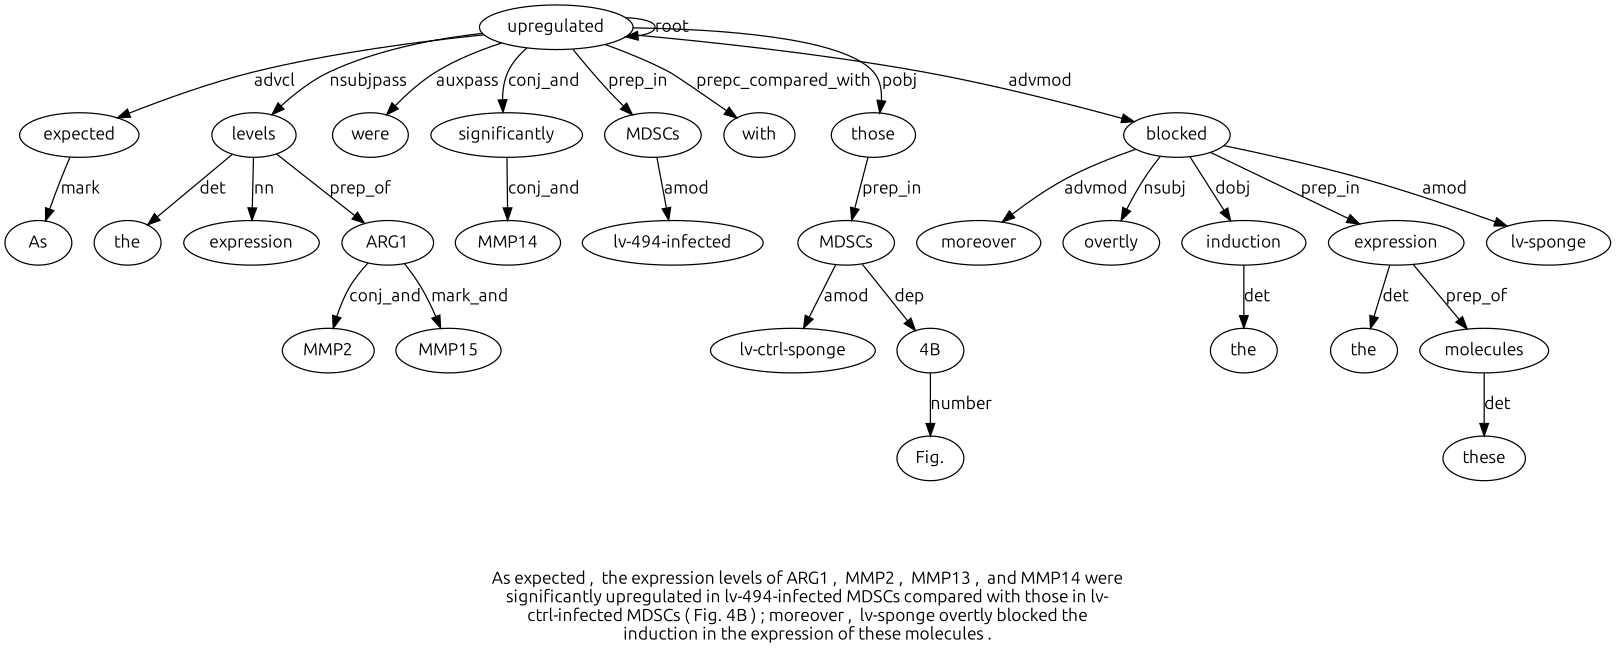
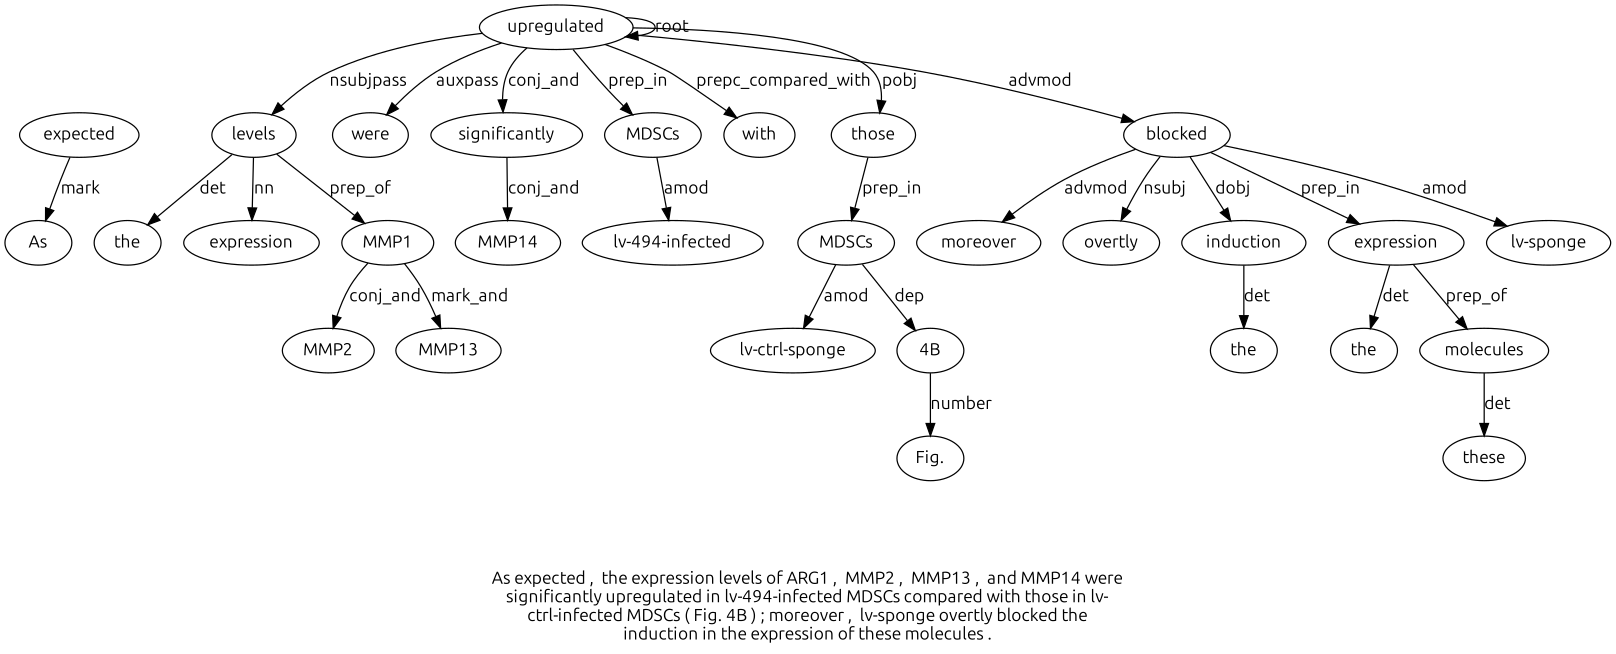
edge "upregulated" -> "expected": removed, label "advcl"
node "ARG1": label "ARG1" -> "MMP1"
node "MMP15": label "MMP15" -> "MMP13"
